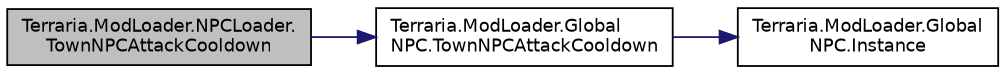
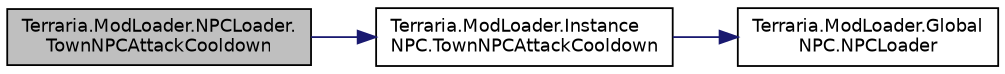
node "Terraria.ModLoader.Global NPC.TownNPCAttackCooldown": label "Terraria.ModLoader.Global NPC.TownNPCAttackCooldown" -> "Terraria.ModLoader.Instance NPC.TownNPCAttackCooldown"
node "Terraria.ModLoader.Global NPC.Instance": label "Terraria.ModLoader.Global NPC.Instance" -> "Terraria.ModLoader.Global NPC.NPCLoader"
